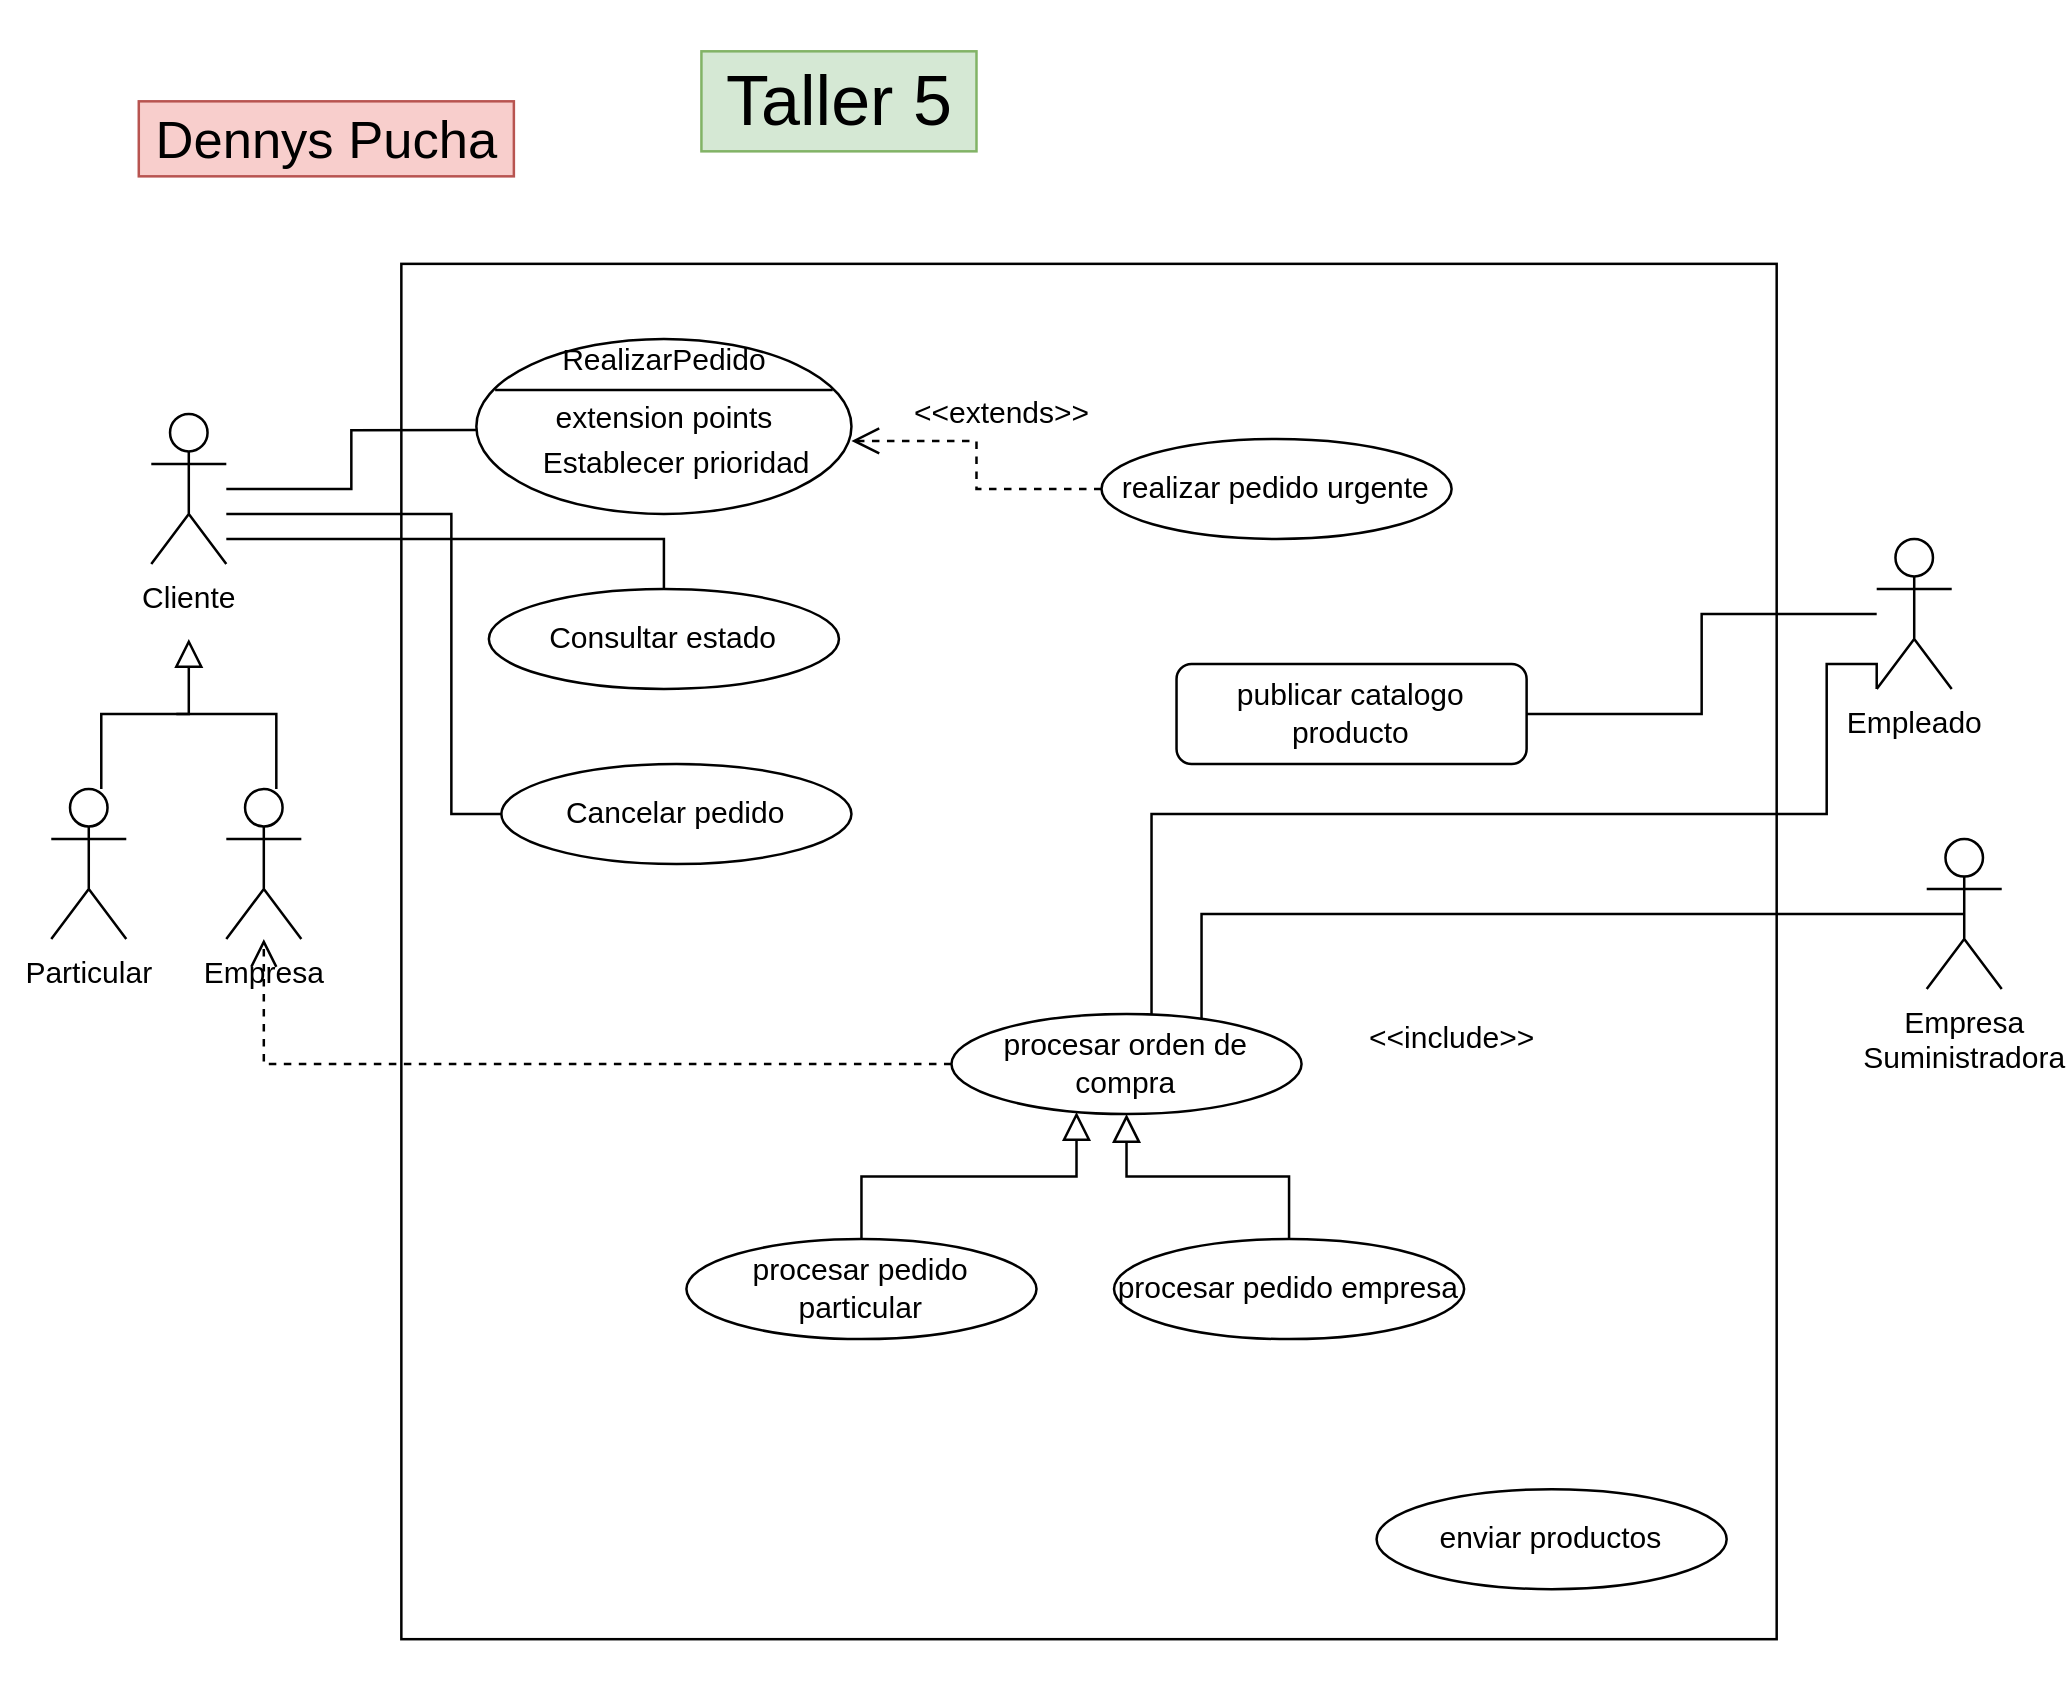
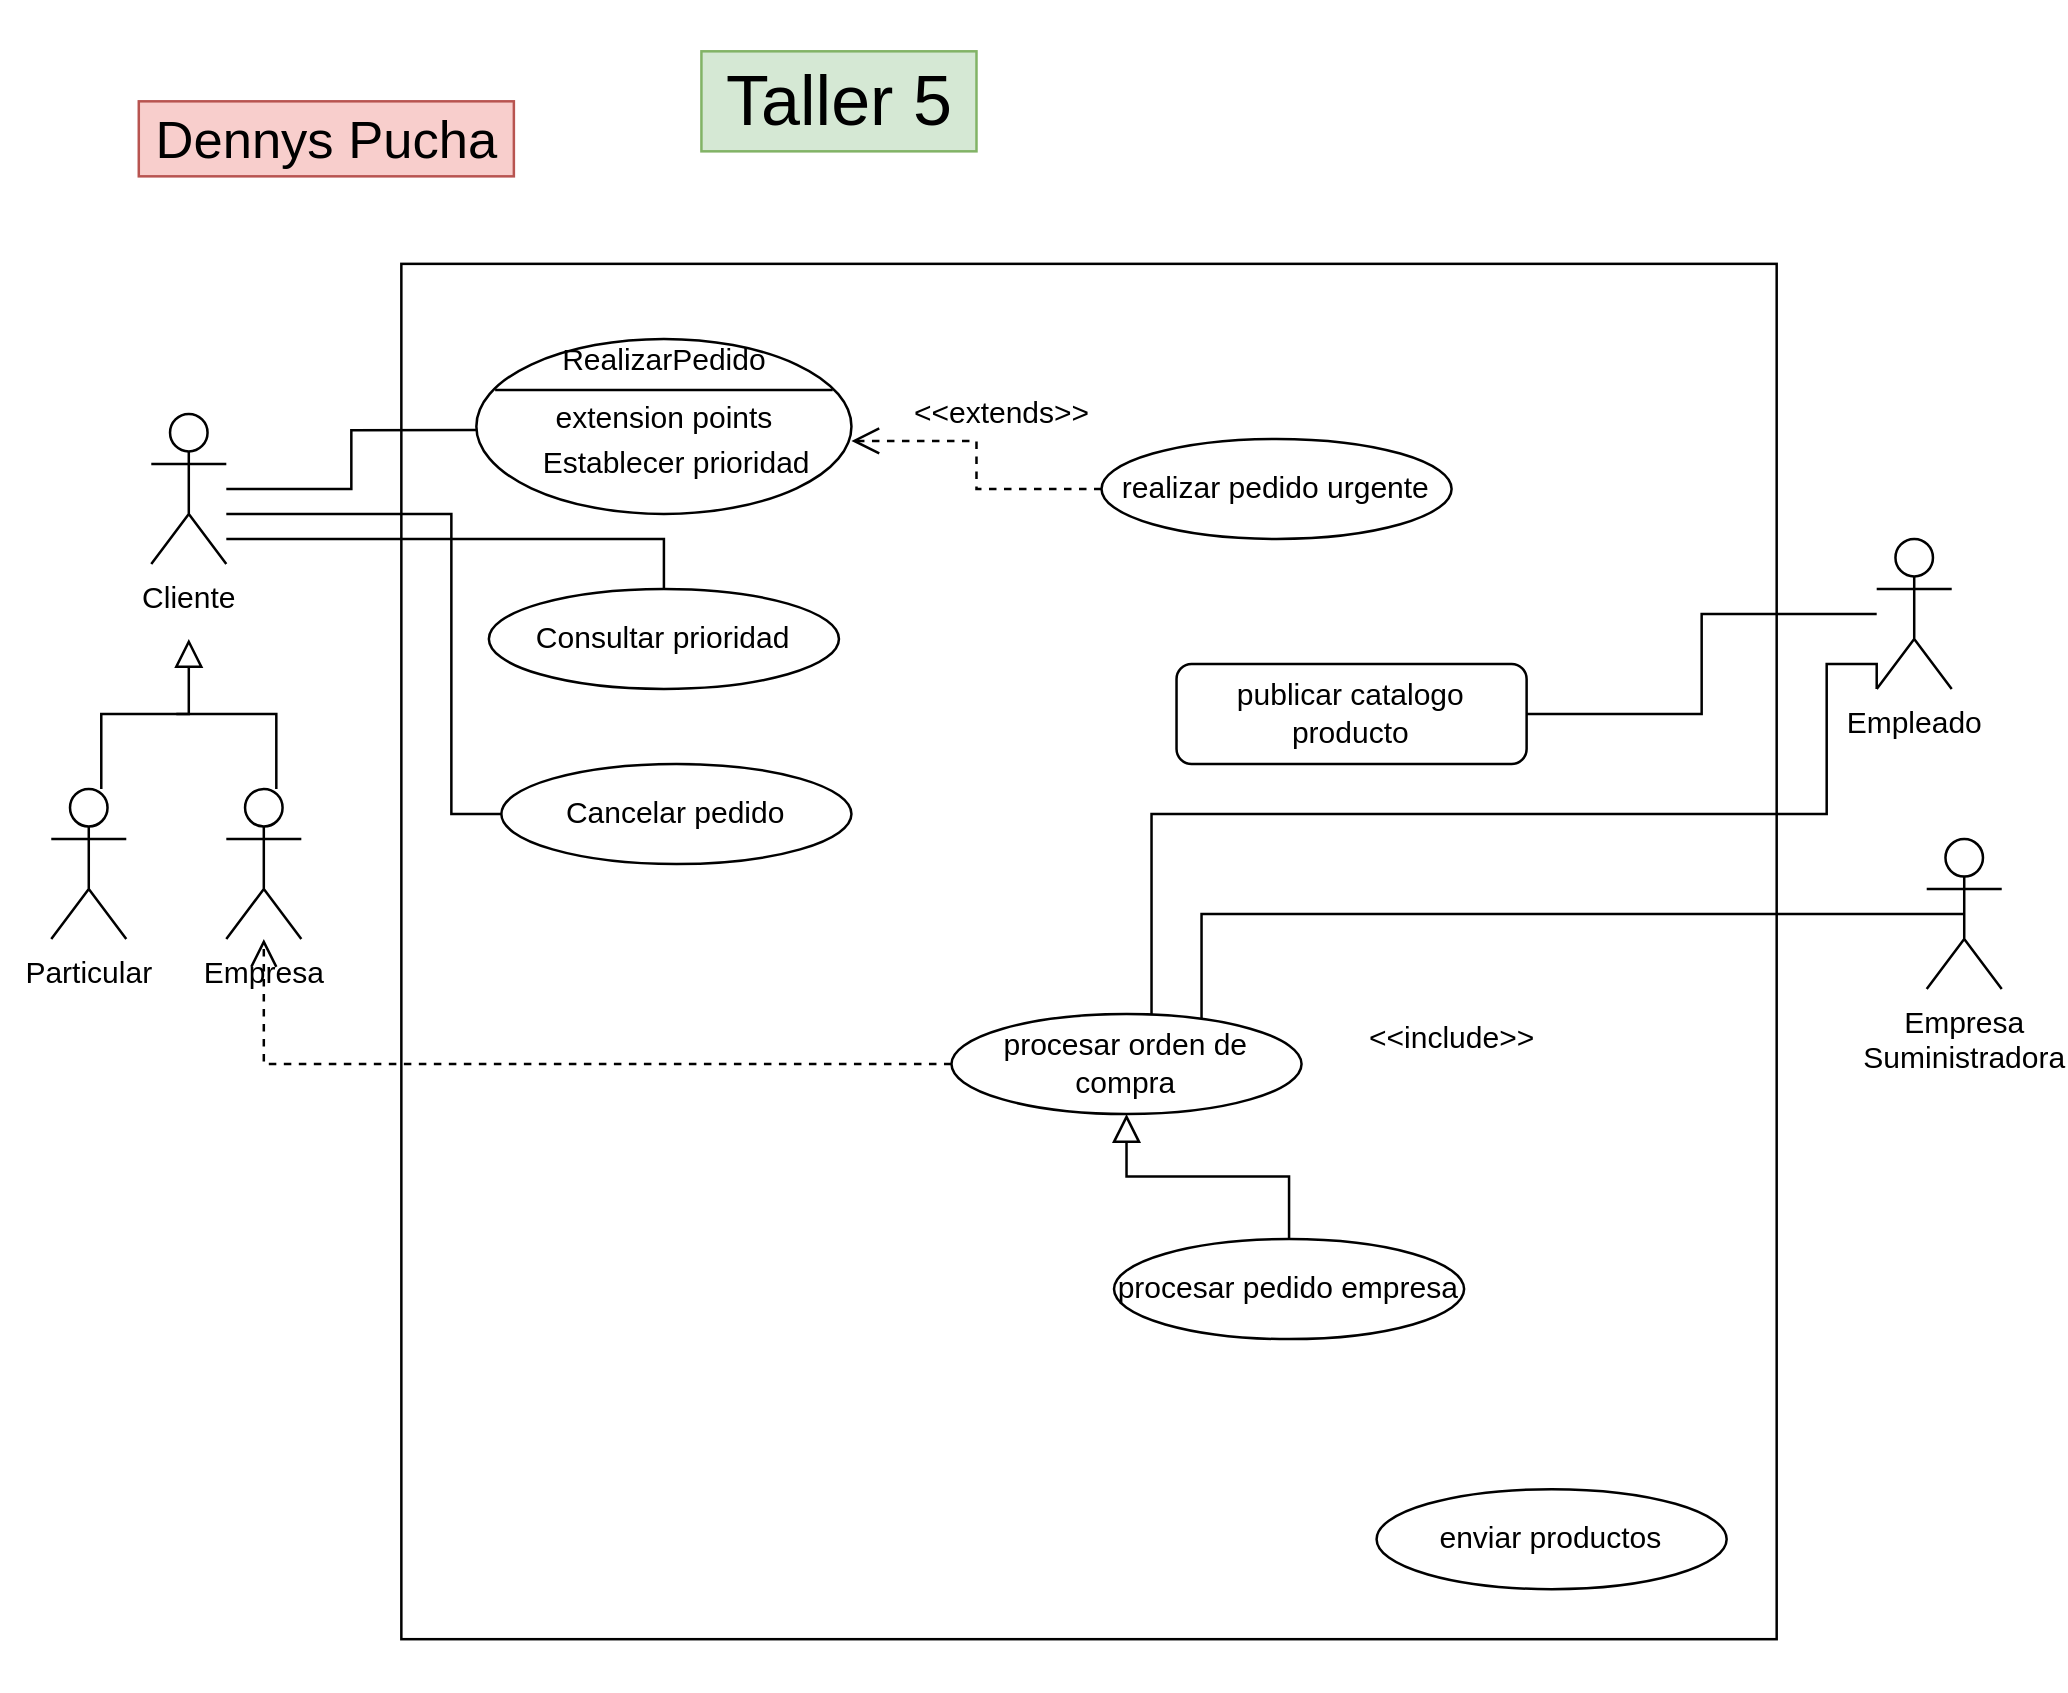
node "Consultar estado": label "Consultar estado" -> "Consultar prioridad"
edge "procesar pedido particular" -> "procesar orden de compra": removed
node "procesar pedido particular": removed
